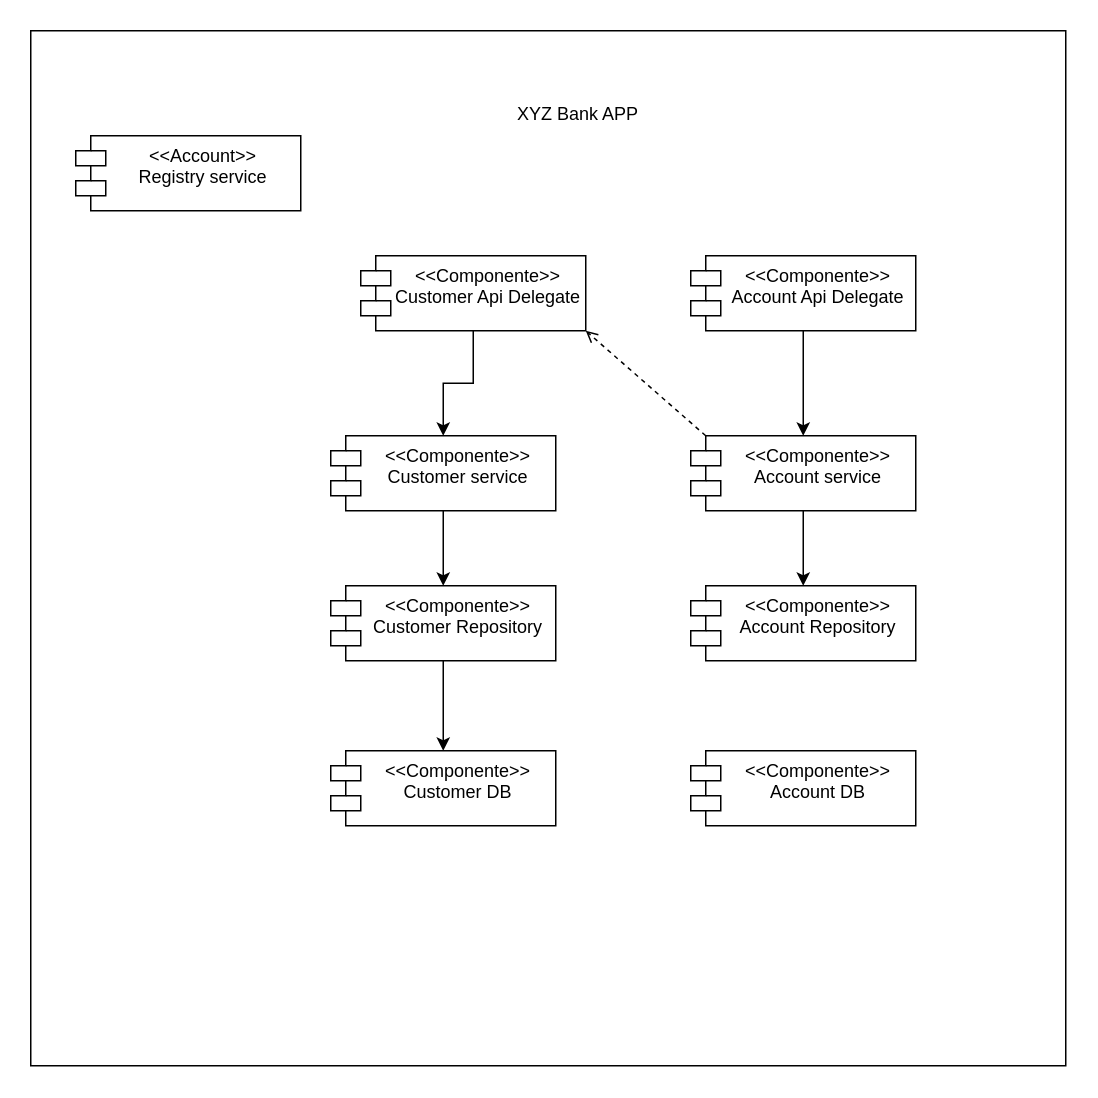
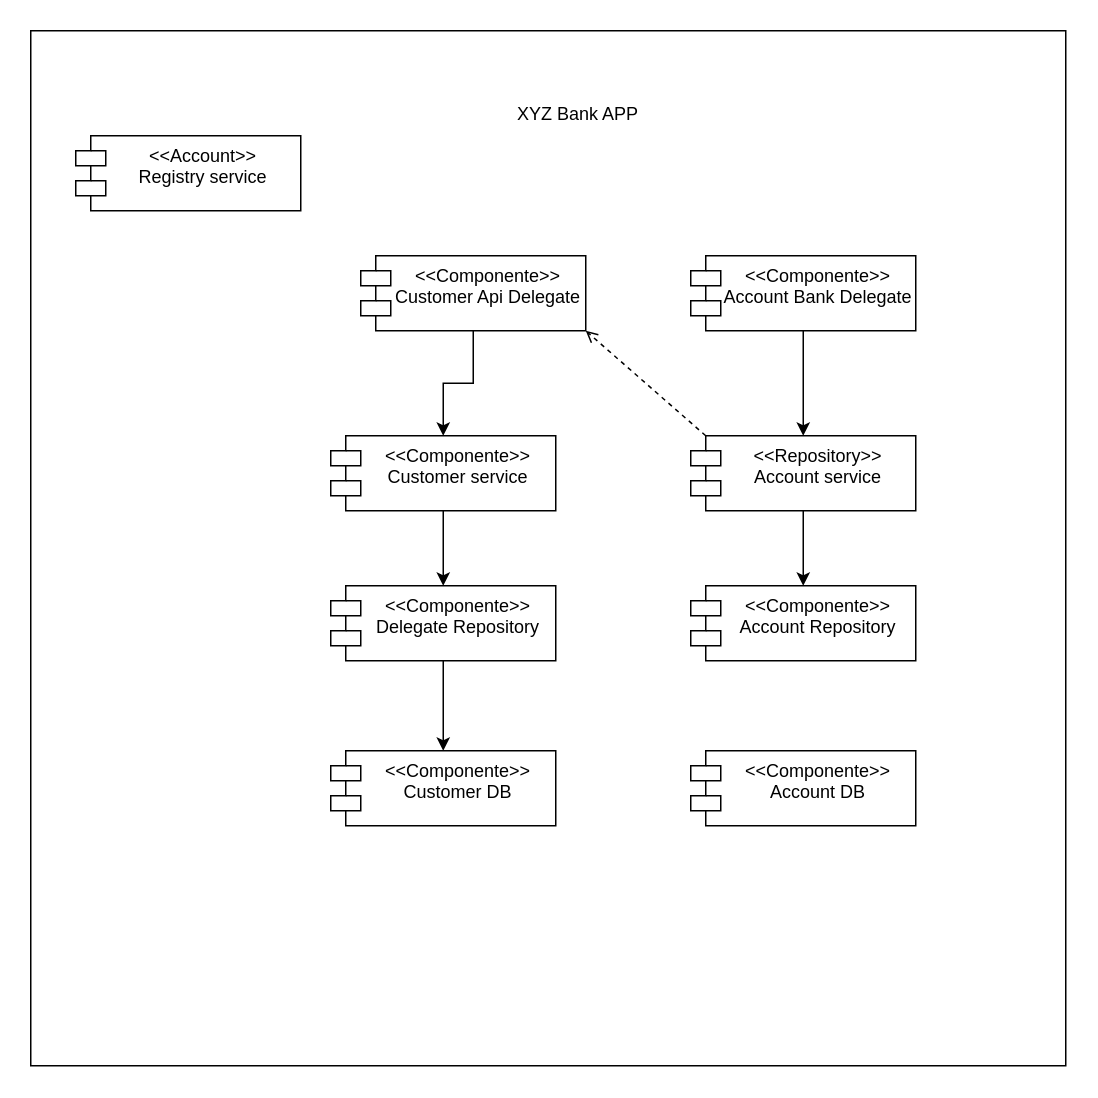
node "<<Componente>> Account Api Delegate": label "<<Componente>> Account Api Delegate" -> "<<Componente>> Account Bank Delegate"
node "<<Componente>> Account service": label "<<Componente>> Account service" -> "<<Repository>> Account service"
node "<<Componente>> Customer Repository": label "<<Componente>> Customer Repository" -> "<<Componente>> Delegate Repository"
